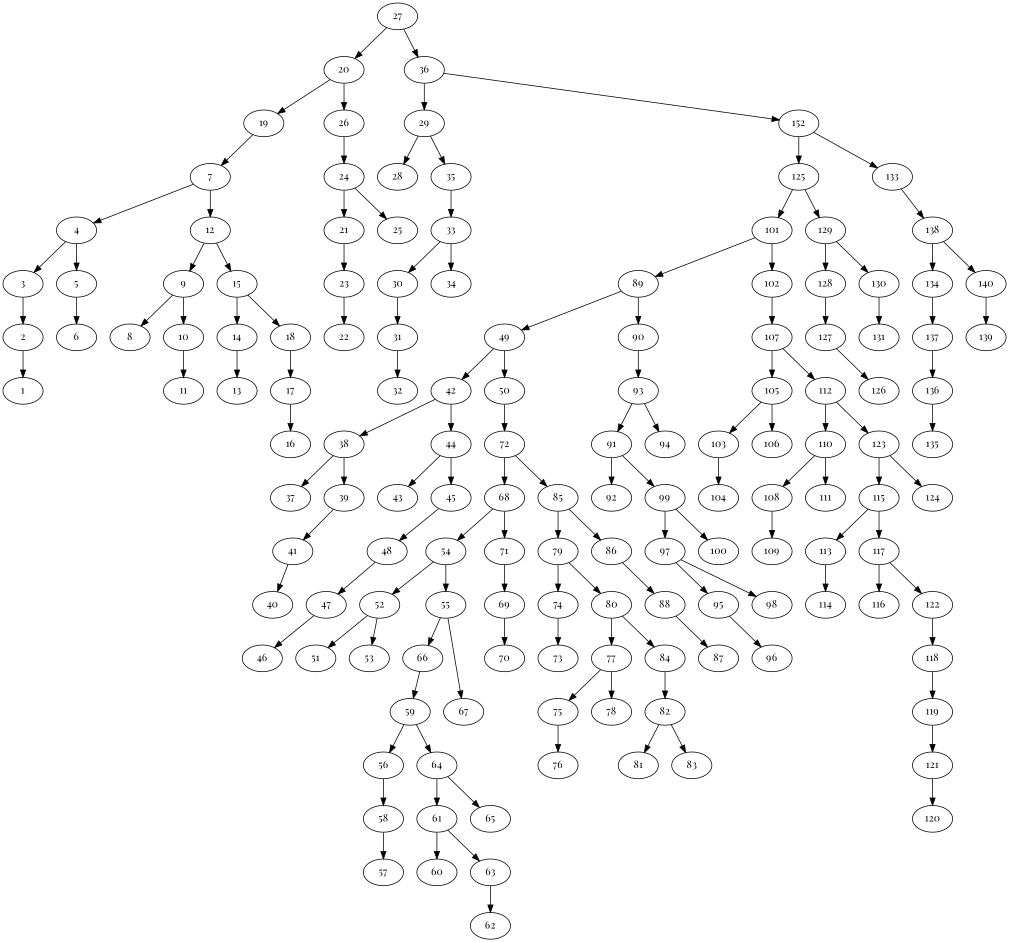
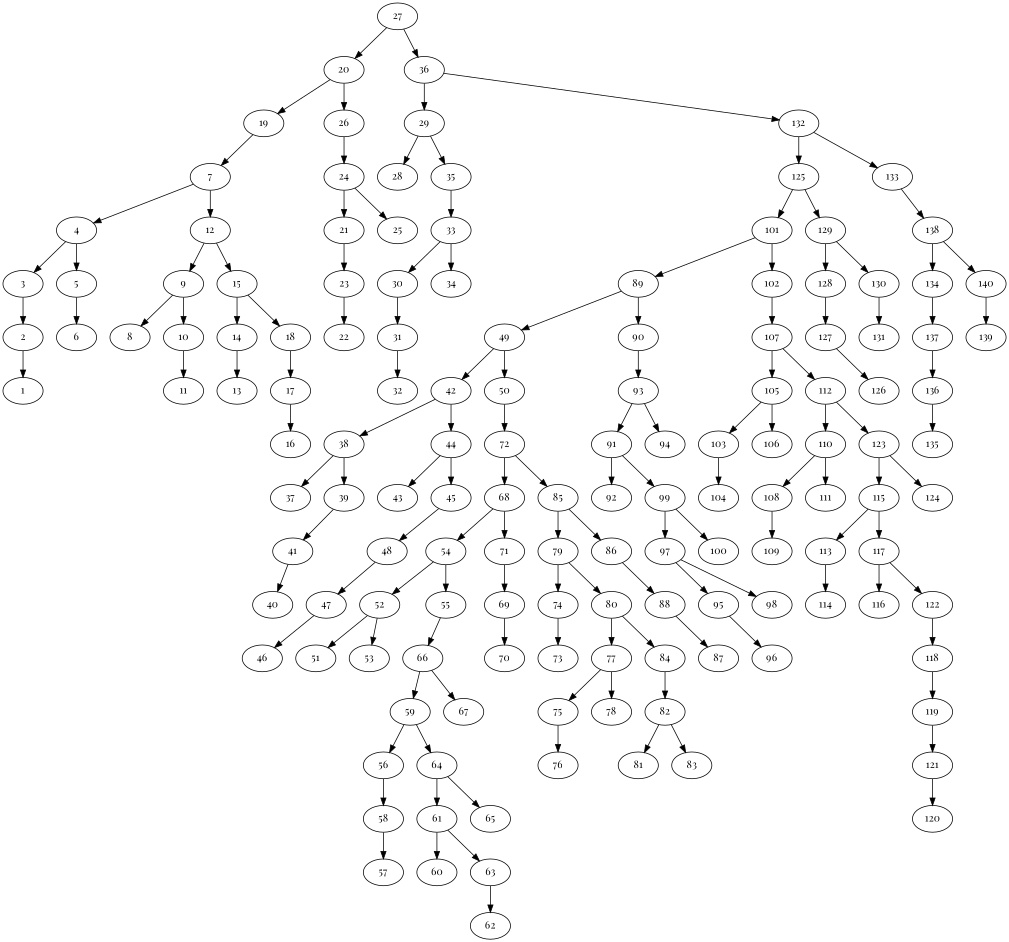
node "152": label "152" -> "132"
edge "55" -> "67": now "66" -> "67"
